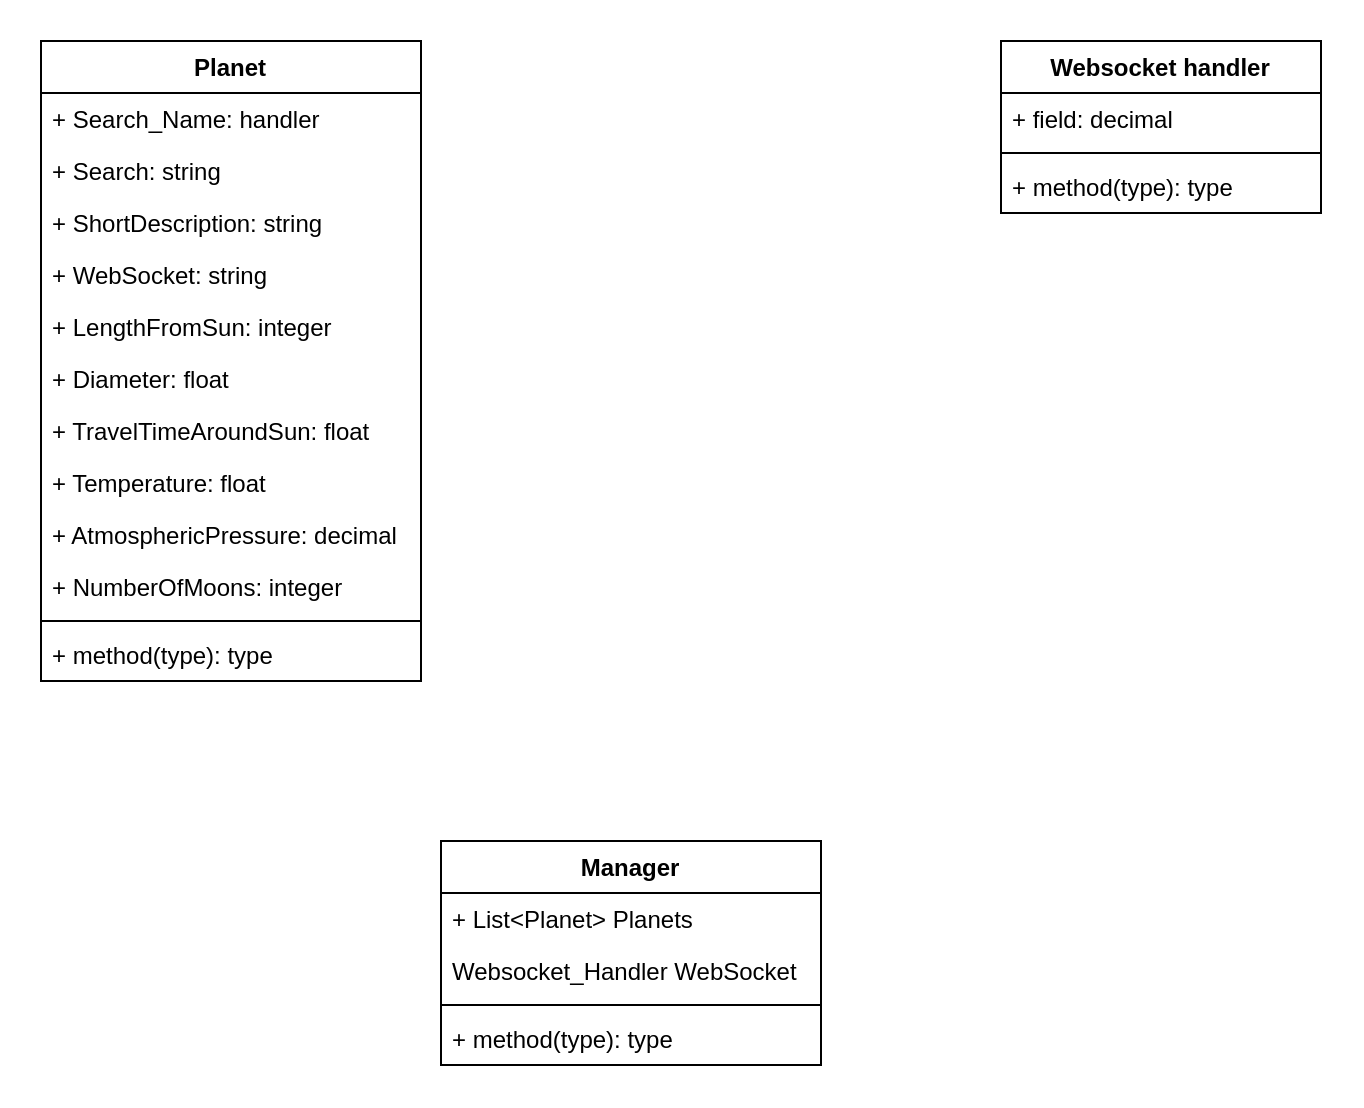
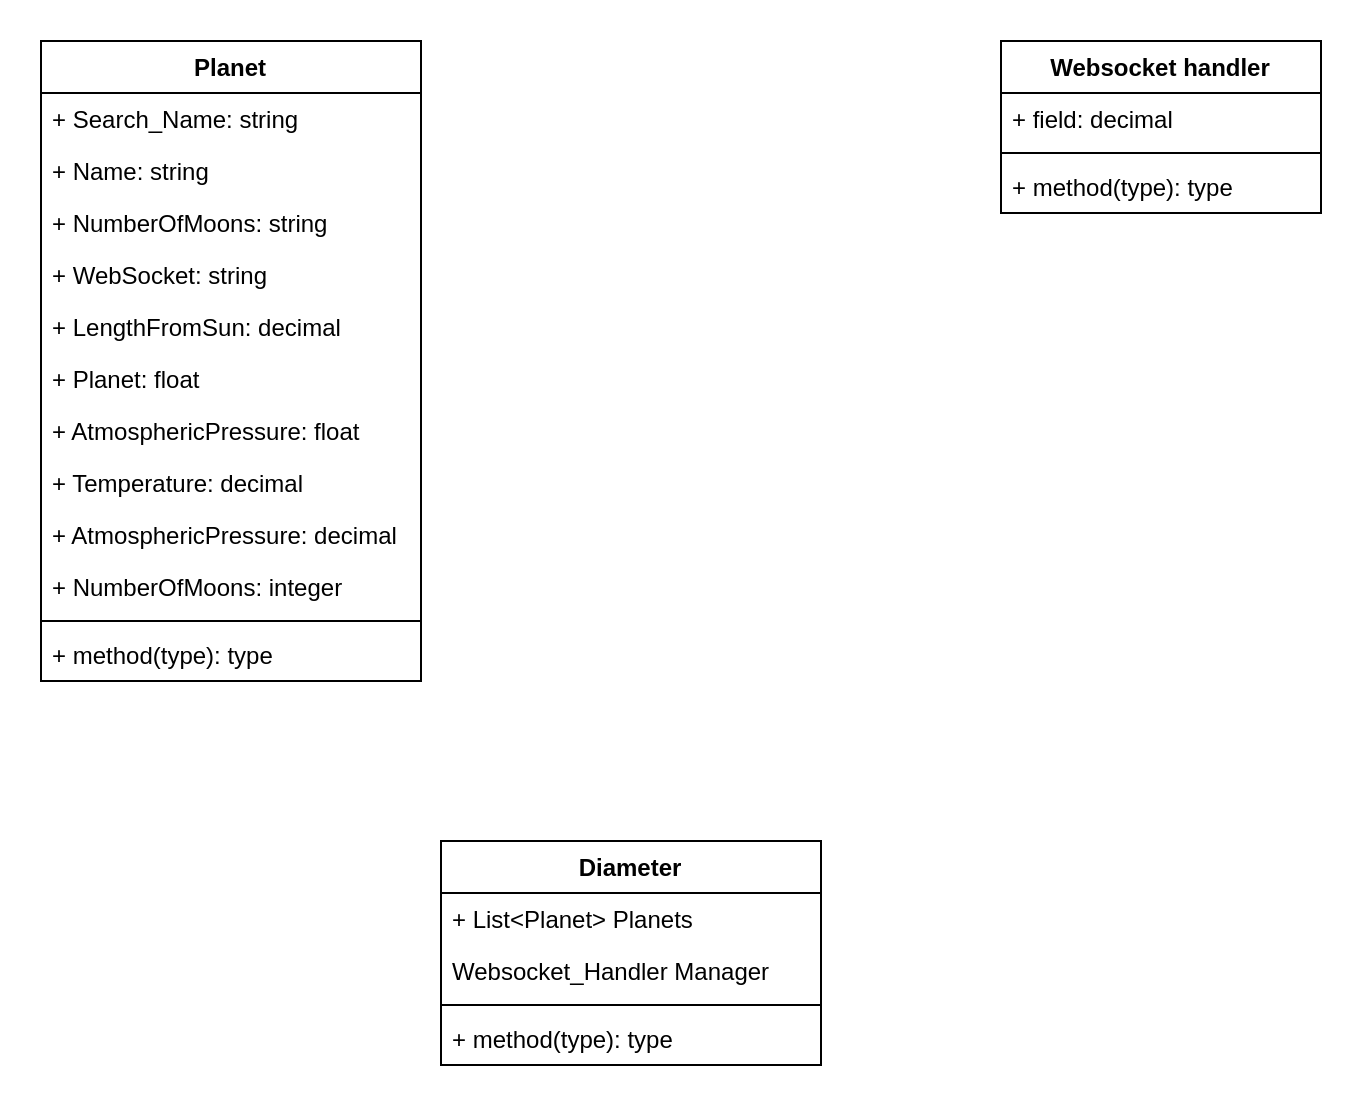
node "+ Search_Name: handler": label "+ Search_Name: handler" -> "+ Search_Name: string"
node "+ Search: string": label "+ Search: string" -> "+ Name: string"
node "+ ShortDescription: string": label "+ ShortDescription: string" -> "+ NumberOfMoons: string"
node "+ LengthFromSun: integer": label "+ LengthFromSun: integer" -> "+ LengthFromSun: decimal"
node "+ Diameter: float": label "+ Diameter: float" -> "+ Planet: float"
node "+ TravelTimeAroundSun: float": label "+ TravelTimeAroundSun: float" -> "+ AtmosphericPressure: float"
node "+ Temperature: float": label "+ Temperature: float" -> "+ Temperature: decimal"
node "Manager": label "Manager" -> "Diameter"
node "Websocket_Handler WebSocket": label "Websocket_Handler WebSocket" -> "Websocket_Handler Manager"
